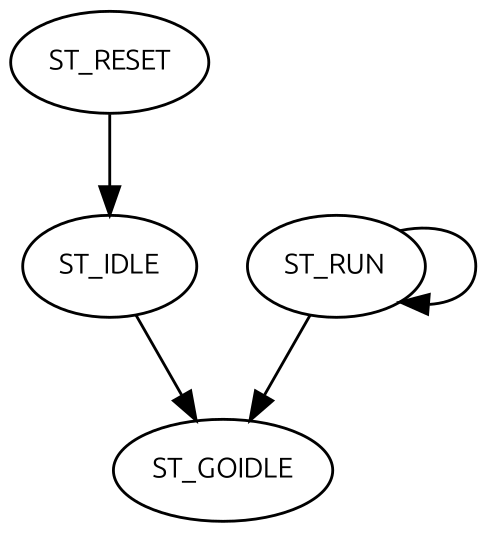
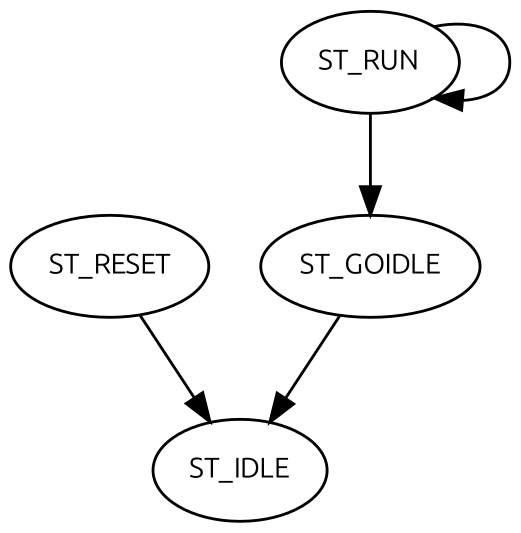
edge "ST_IDLE" -> "ST_GOIDLE": reversed
